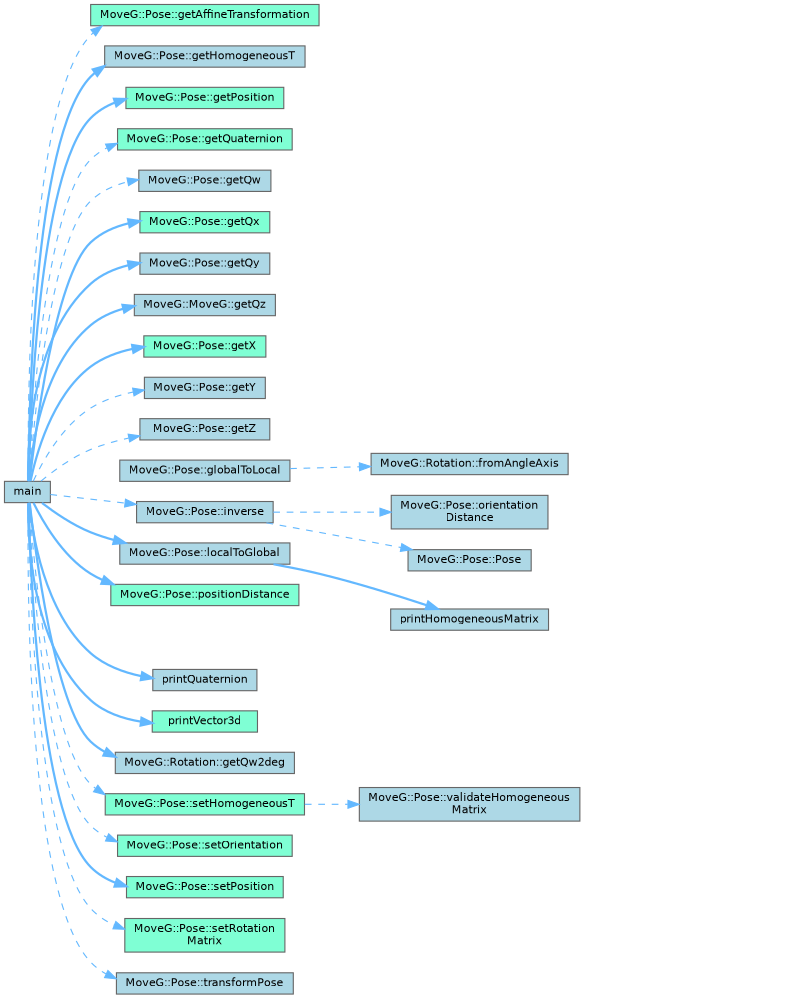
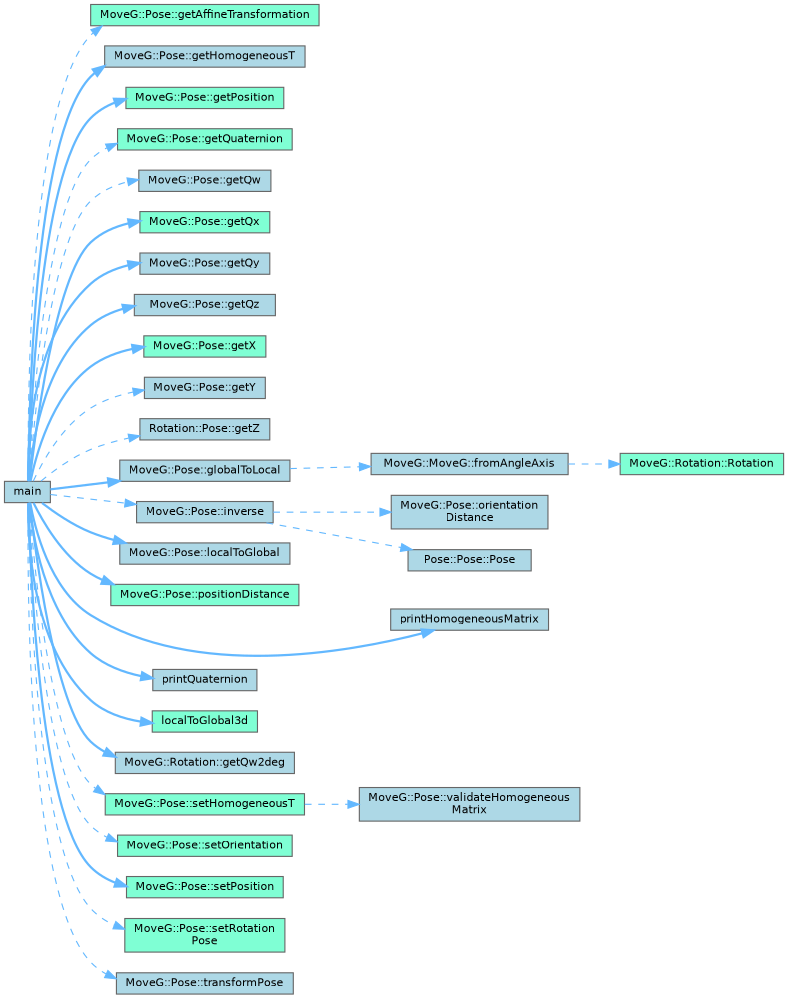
node "MoveG::MoveG::getQz": label "MoveG::MoveG::getQz" -> "MoveG::Pose::getQz"
node "MoveG::Pose::getZ": label "MoveG::Pose::getZ" -> "Rotation::Pose::getZ"
node "MoveG::Rotation::fromAngleAxis": label "MoveG::Rotation::fromAngleAxis" -> "MoveG::MoveG::fromAngleAxis"
node "MoveG::Rotation::Rotation": added
edge "main" -> "MoveG::Pose::globalToLocal": added
node "MoveG::Pose::Pose": label "MoveG::Pose::Pose" -> "Pose::Pose::Pose"
edge "MoveG::Pose::localToGlobal" -> "printHomogeneousMatrix": now "main" -> "printHomogeneousMatrix"
node "printVector3d": label "printVector3d" -> "localToGlobal3d"
node "MoveG::Pose::setRotation Matrix": label "MoveG::Pose::setRotation Matrix" -> "MoveG::Pose::setRotation Pose"
